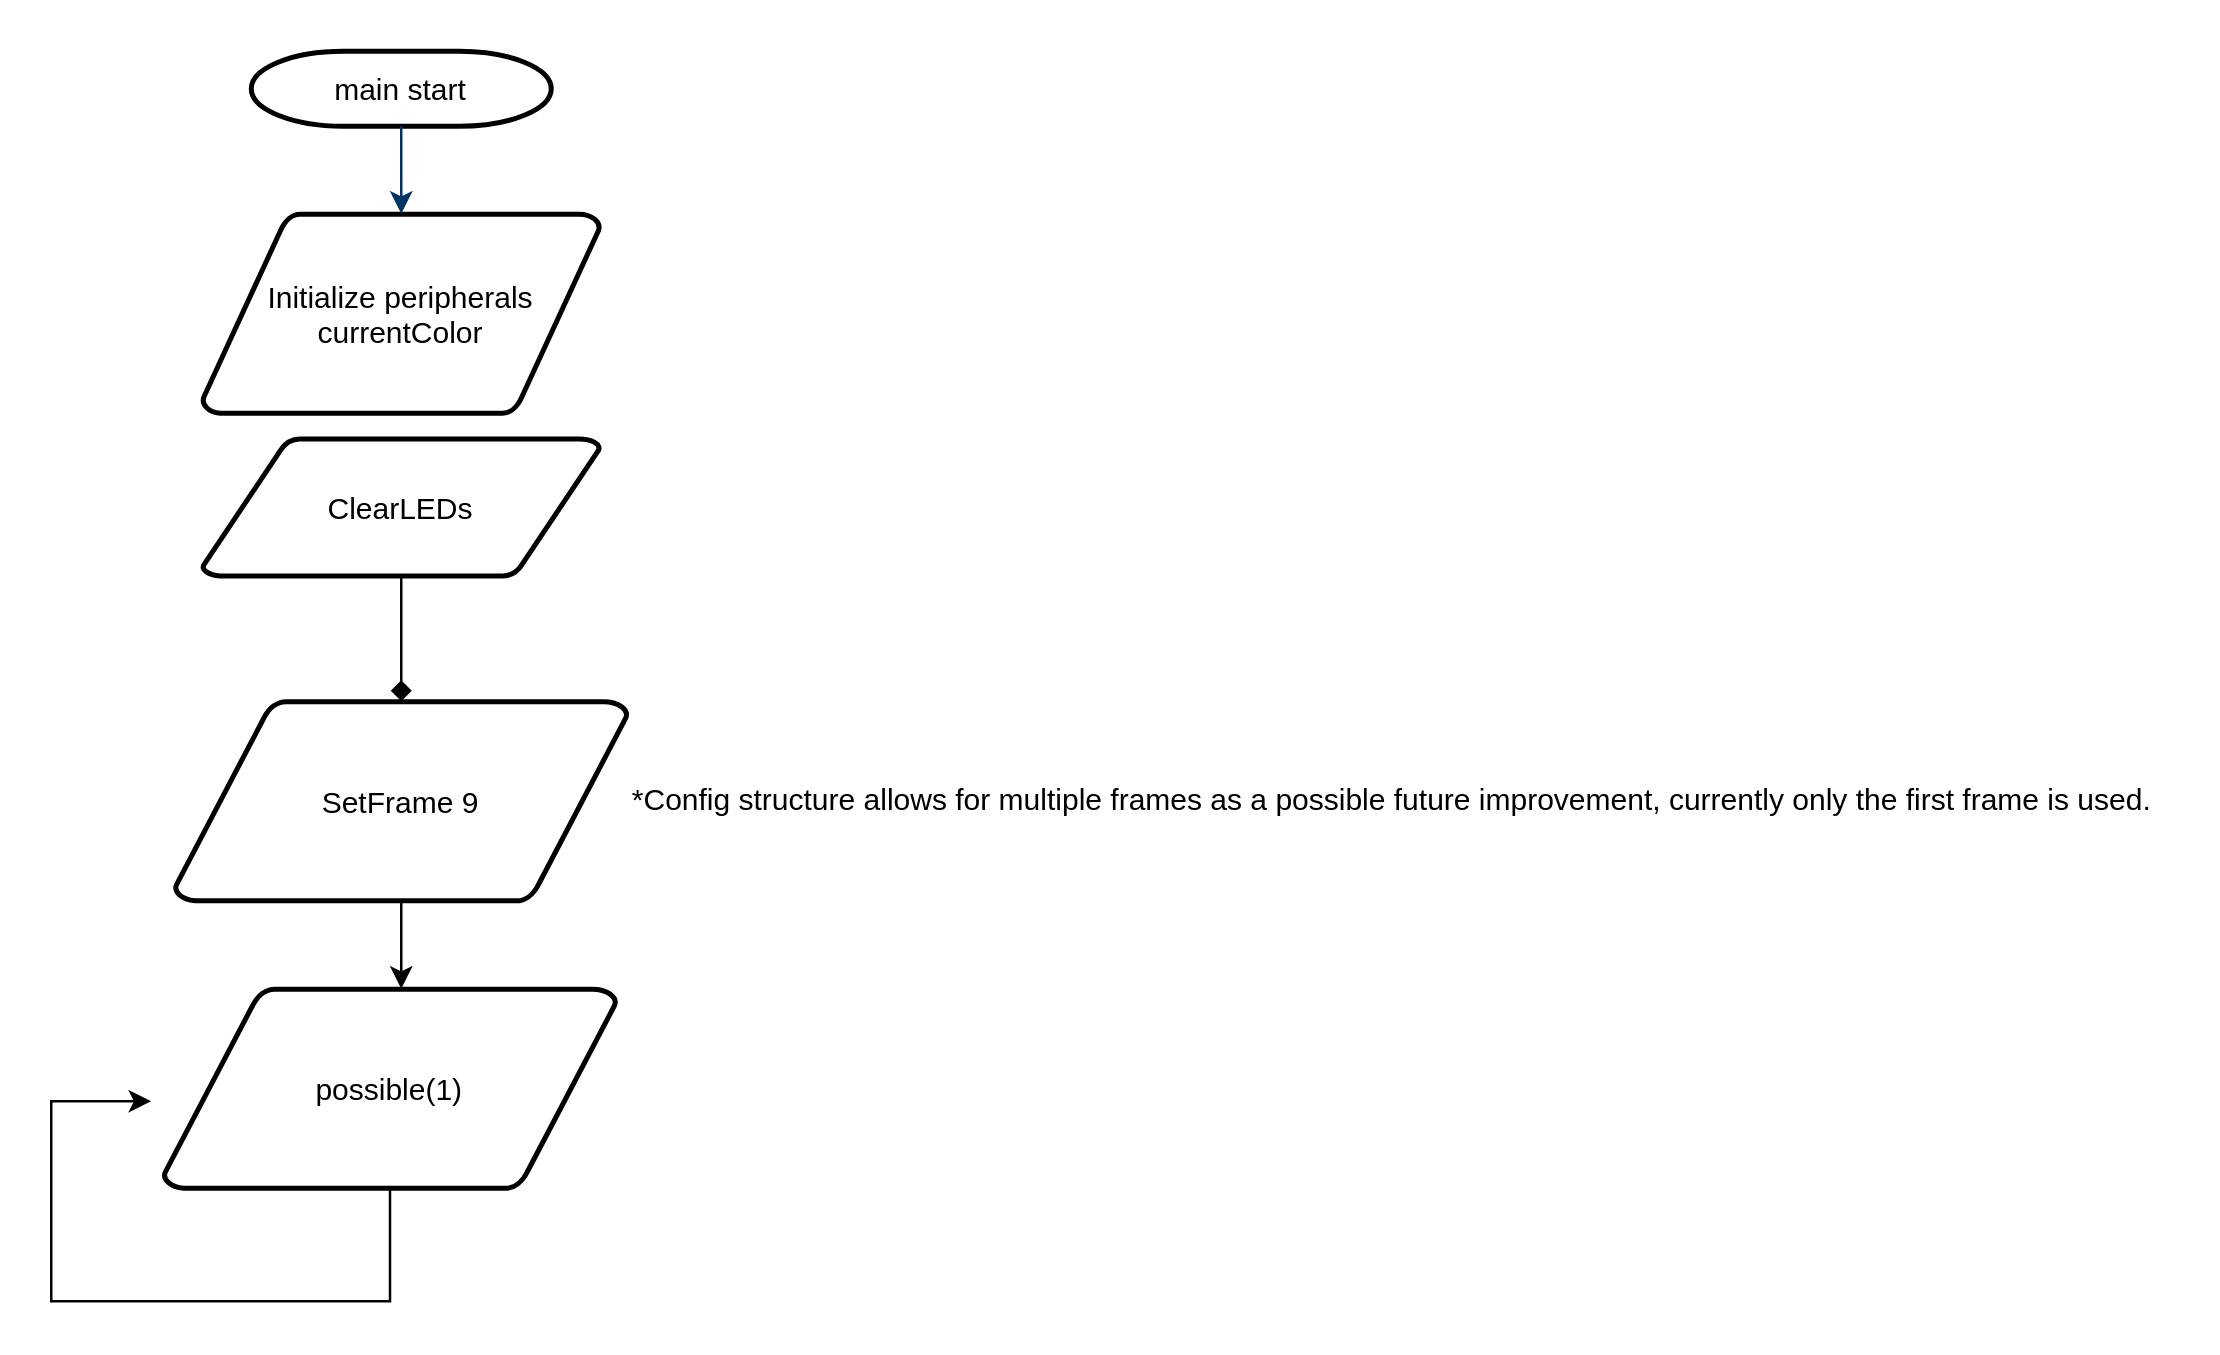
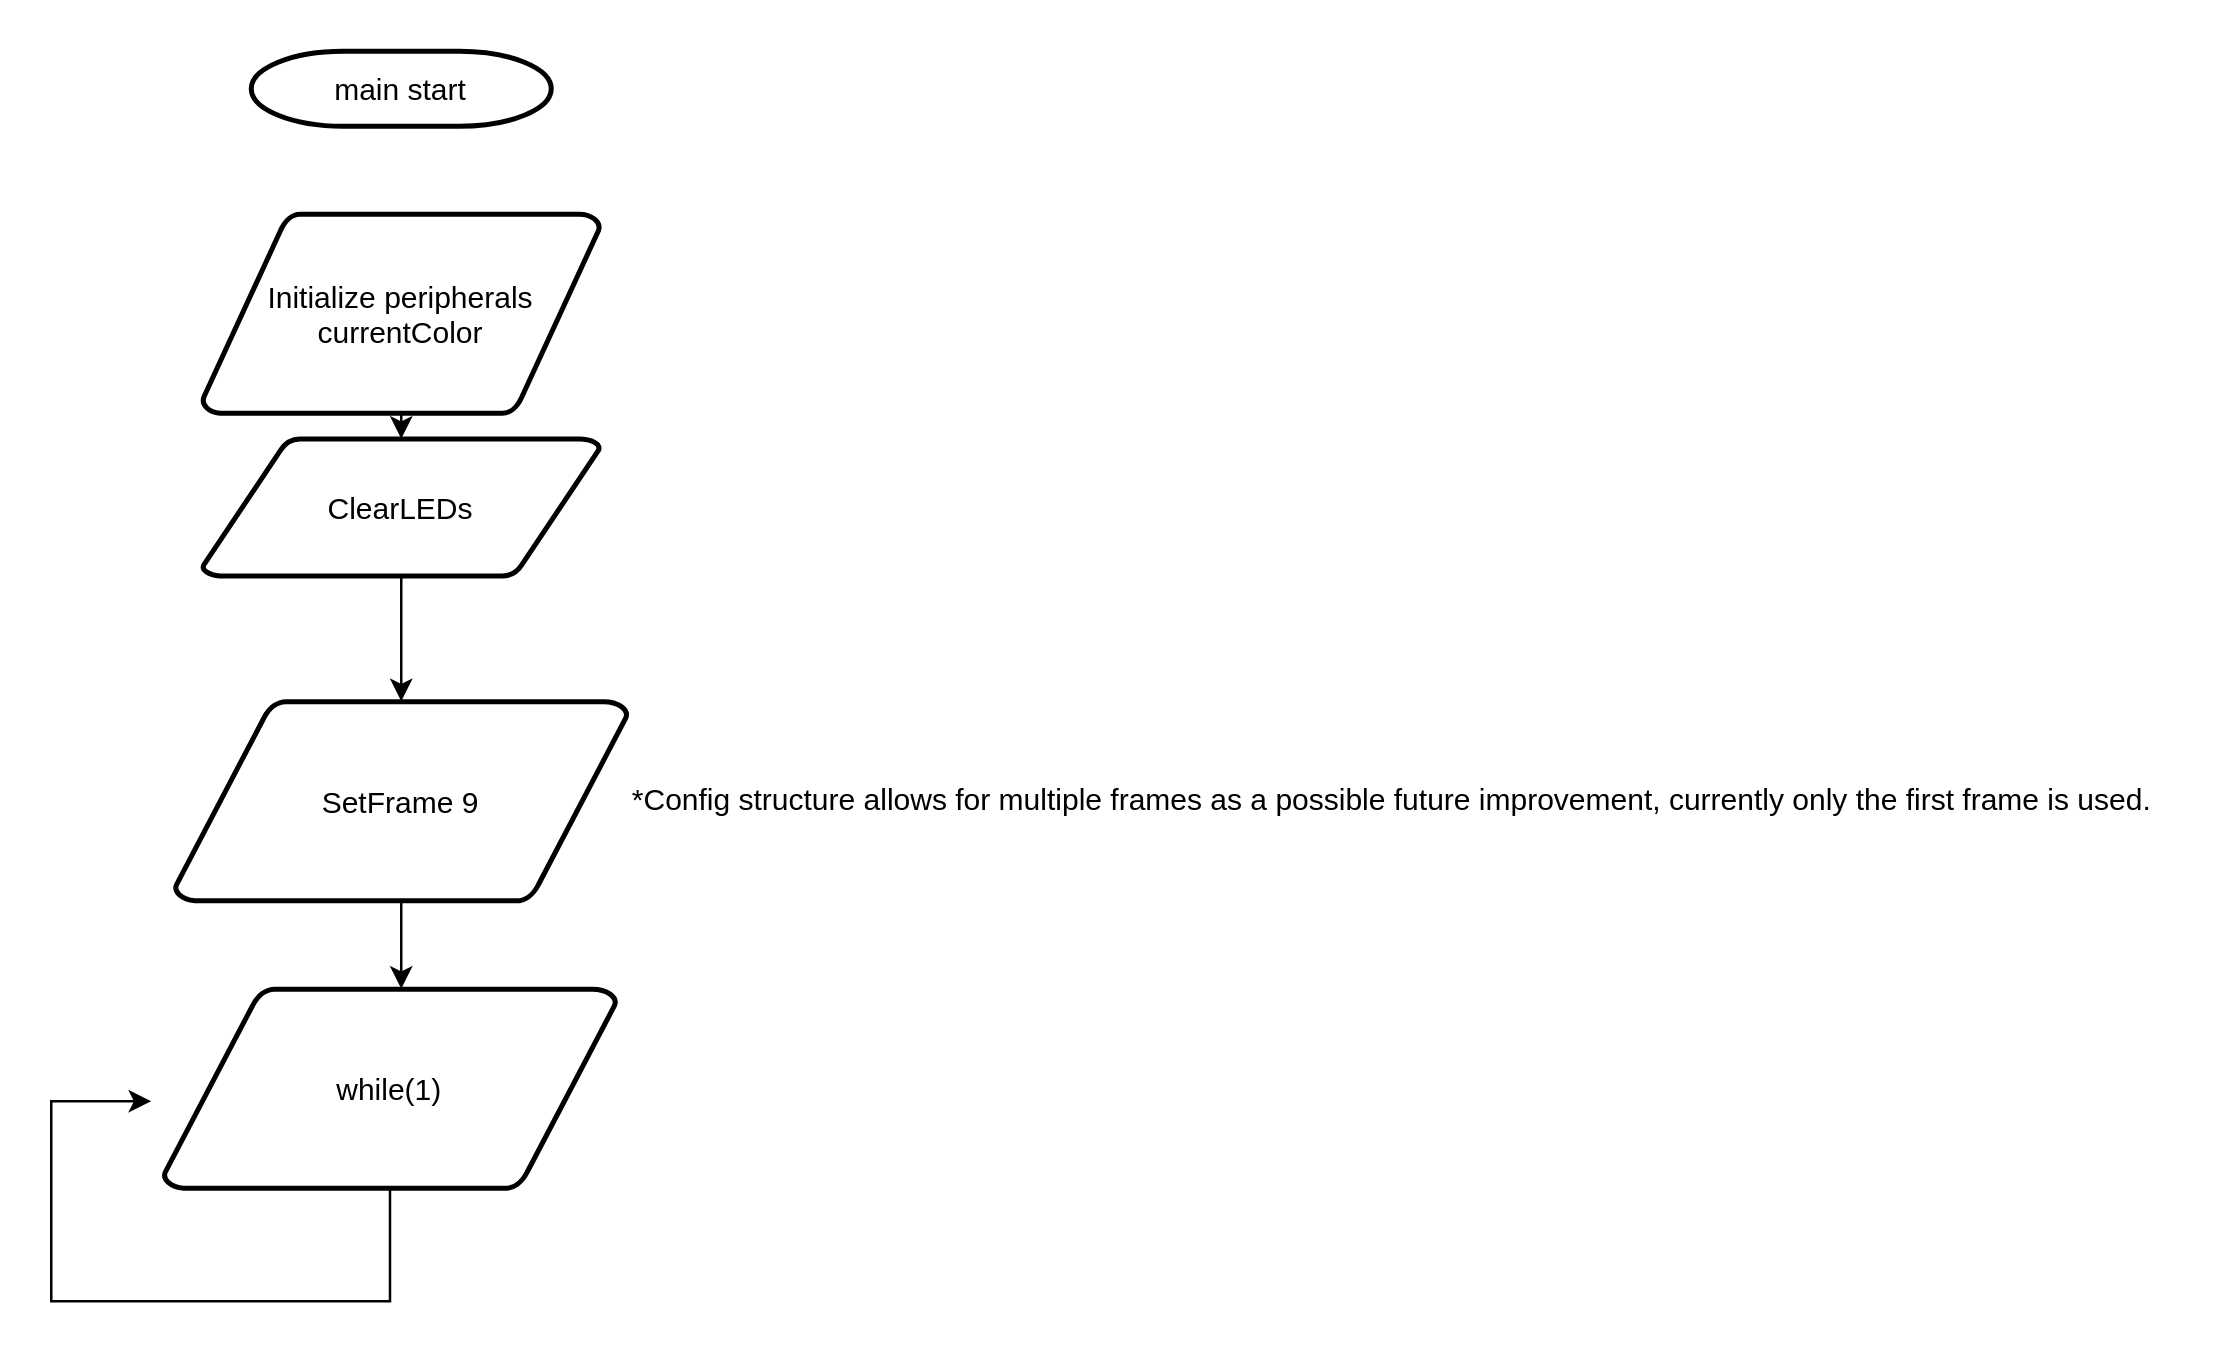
edge "main start" -> "Initialize peripherals currentColor": removed
edge "Initialize peripherals currentColor" -> "ClearLEDs": added
edge "ClearLEDs" -> "SetFrame 9": arrowhead diamond -> classic
node "possible(1)": label "possible(1)" -> "while(1)"
